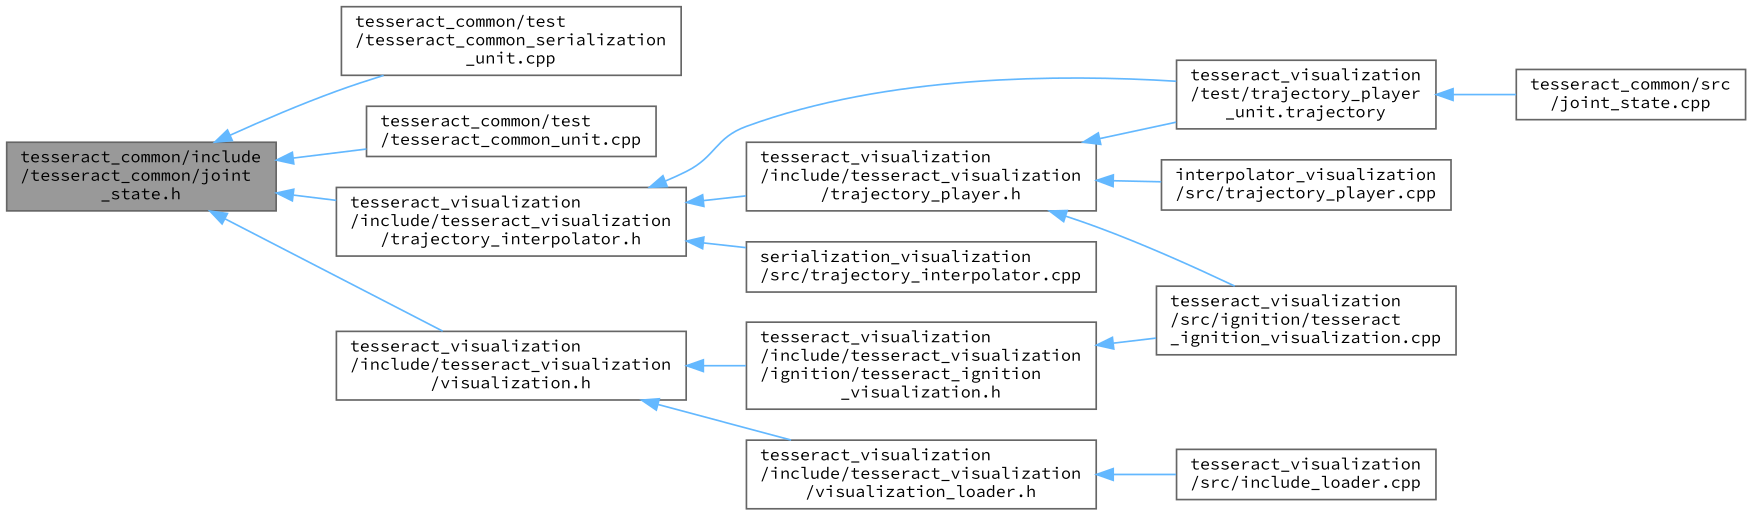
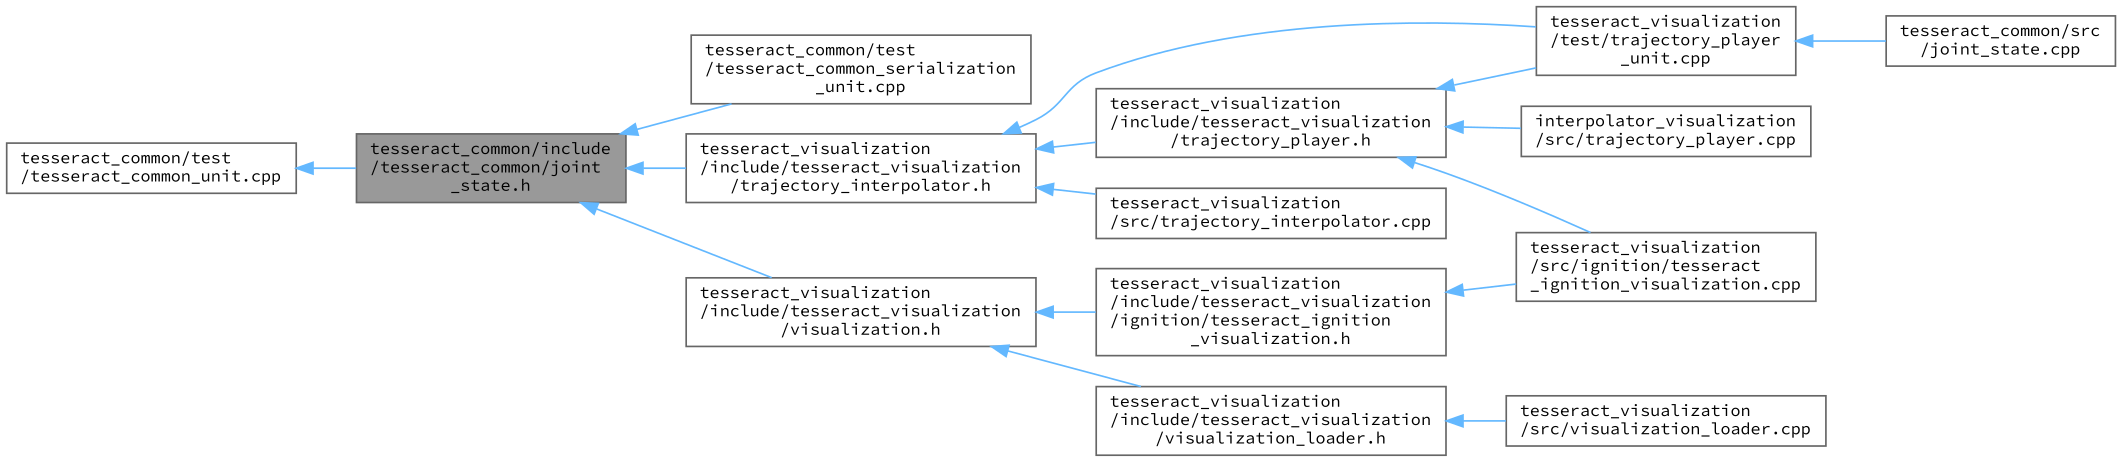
node "tesseract_visualization /test/trajectory_player _unit.trajectory": label "tesseract_visualization /test/trajectory_player _unit.trajectory" -> "tesseract_visualization /test/trajectory_player _unit.cpp"
edge "tesseract_common/test /tesseract_common_unit.cpp" -> "tesseract_common/include /tesseract_common/joint _state.h": reversed
node "serialization_visualization /src/trajectory_interpolator.cpp": label "serialization_visualization /src/trajectory_interpolator.cpp" -> "tesseract_visualization /src/trajectory_interpolator.cpp"
node "tesseract_visualization /src/include_loader.cpp": label "tesseract_visualization /src/include_loader.cpp" -> "tesseract_visualization /src/visualization_loader.cpp"
